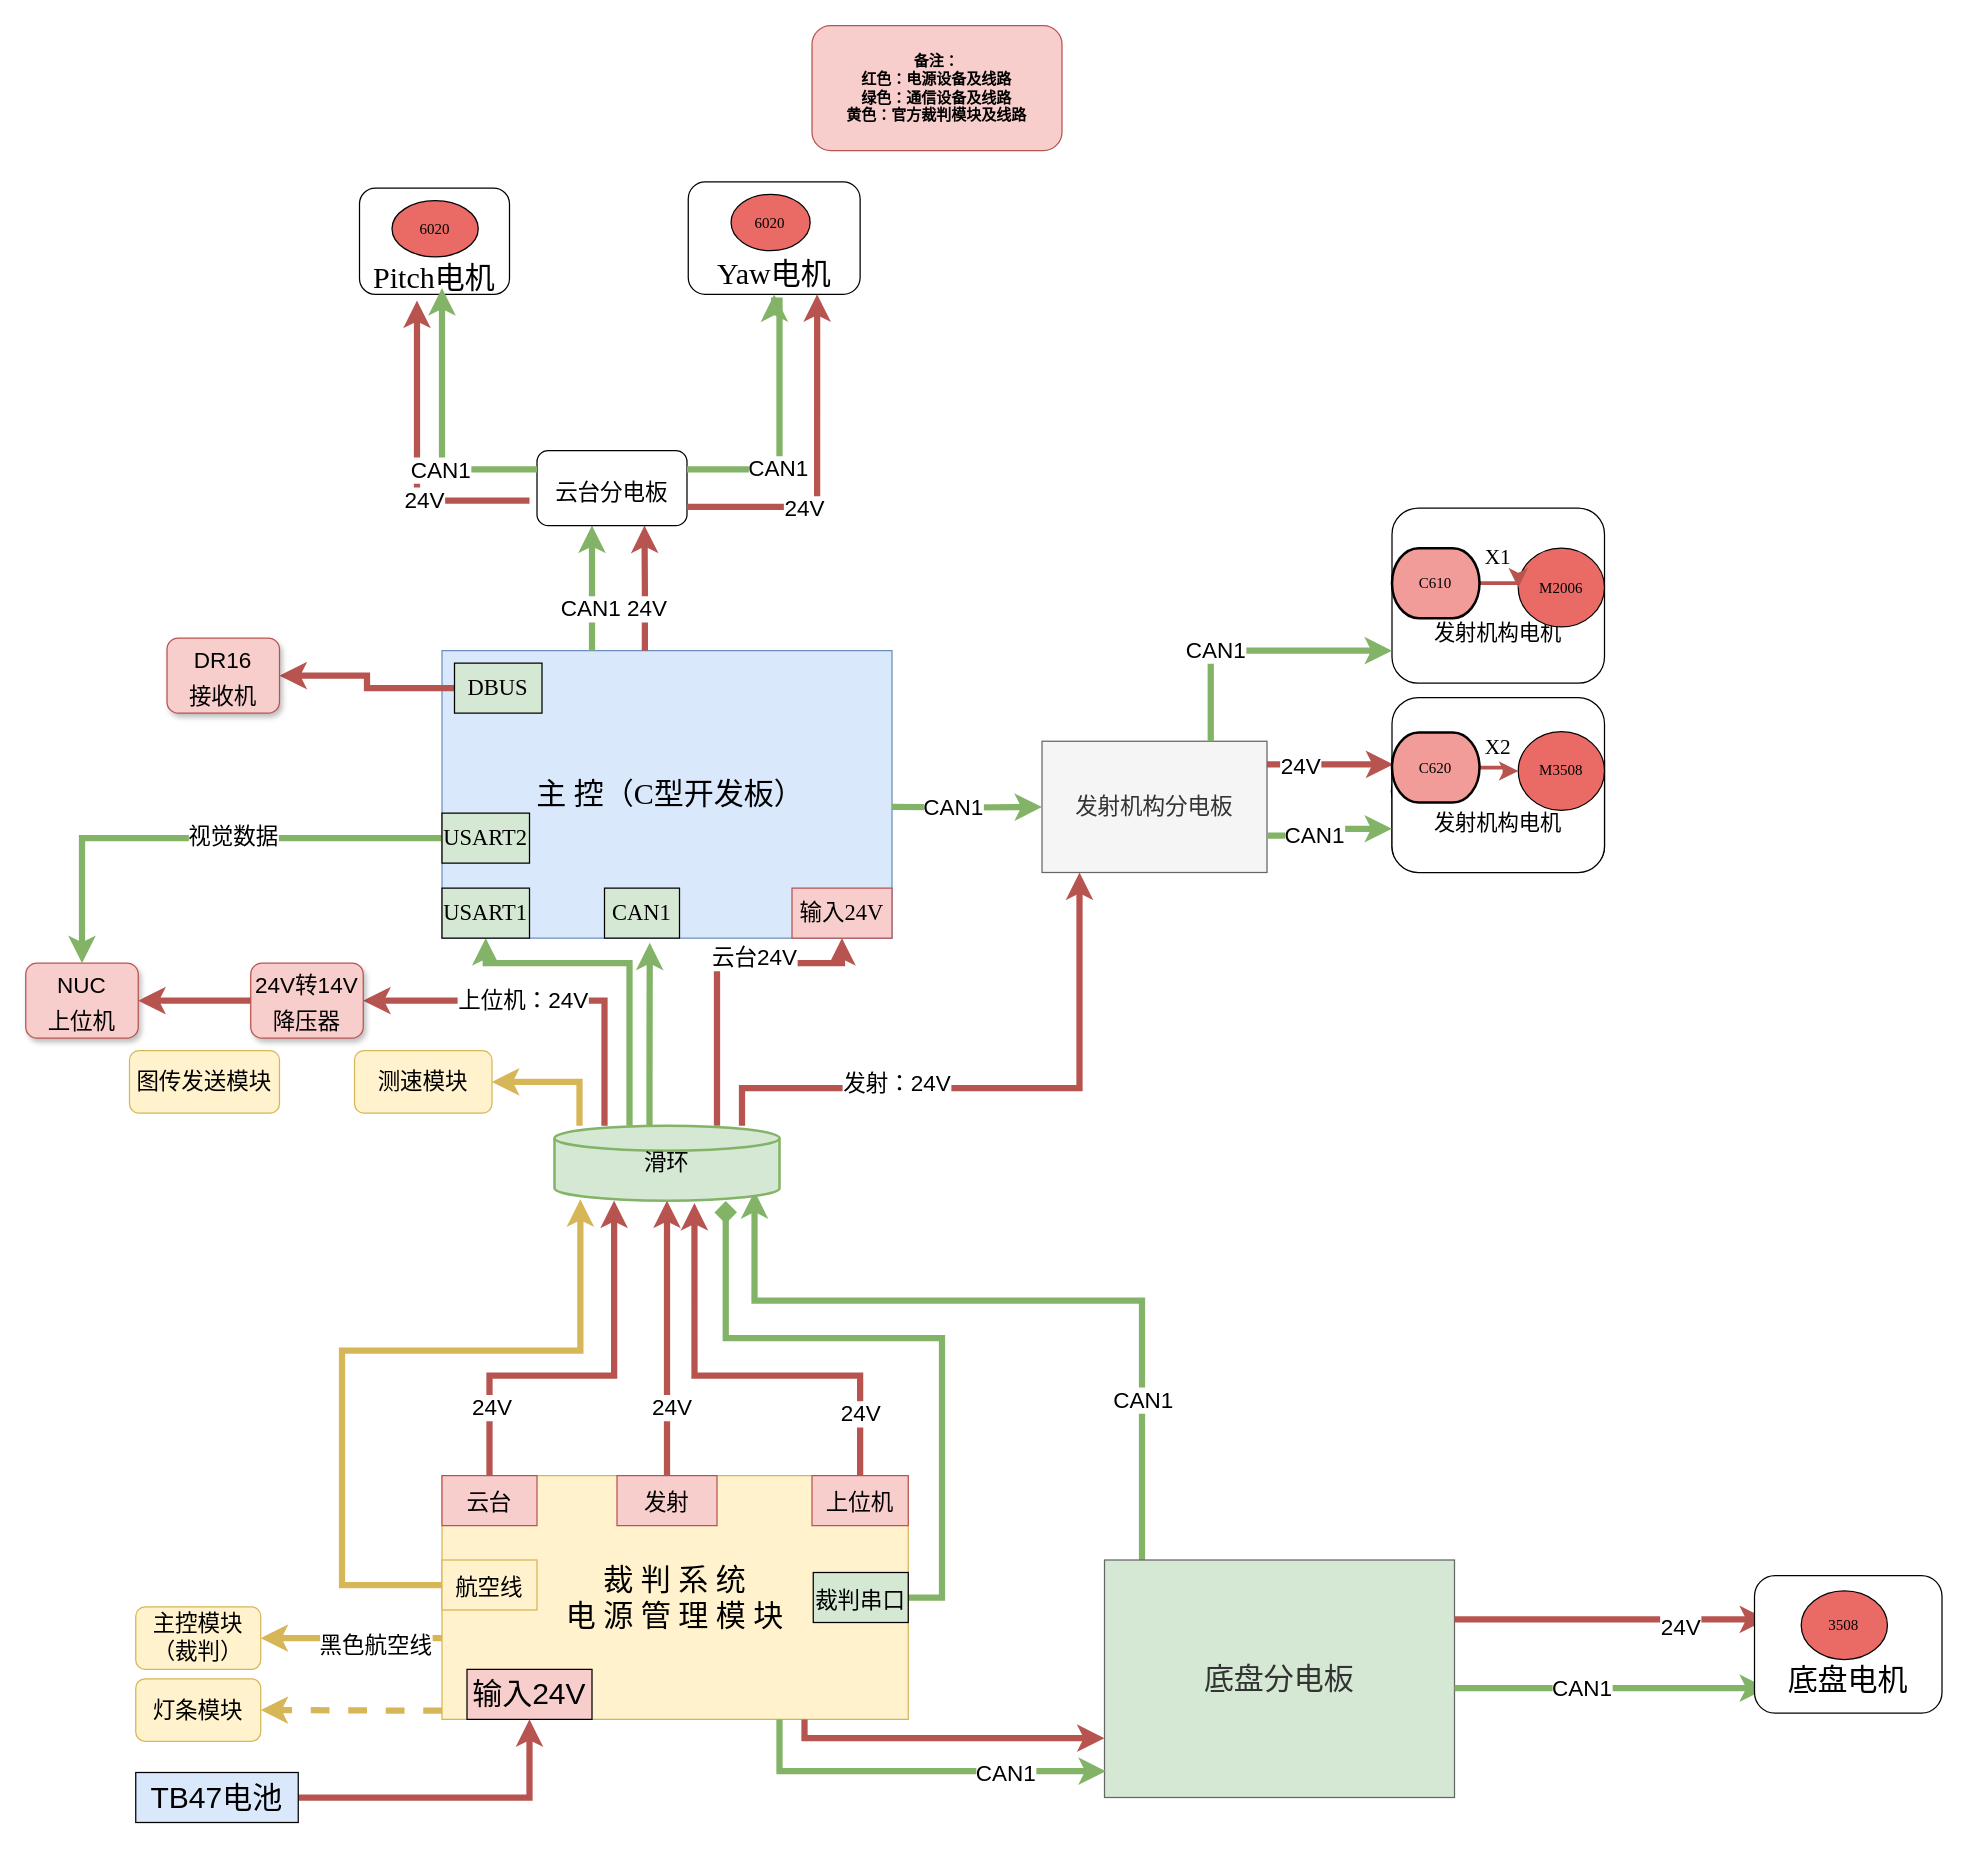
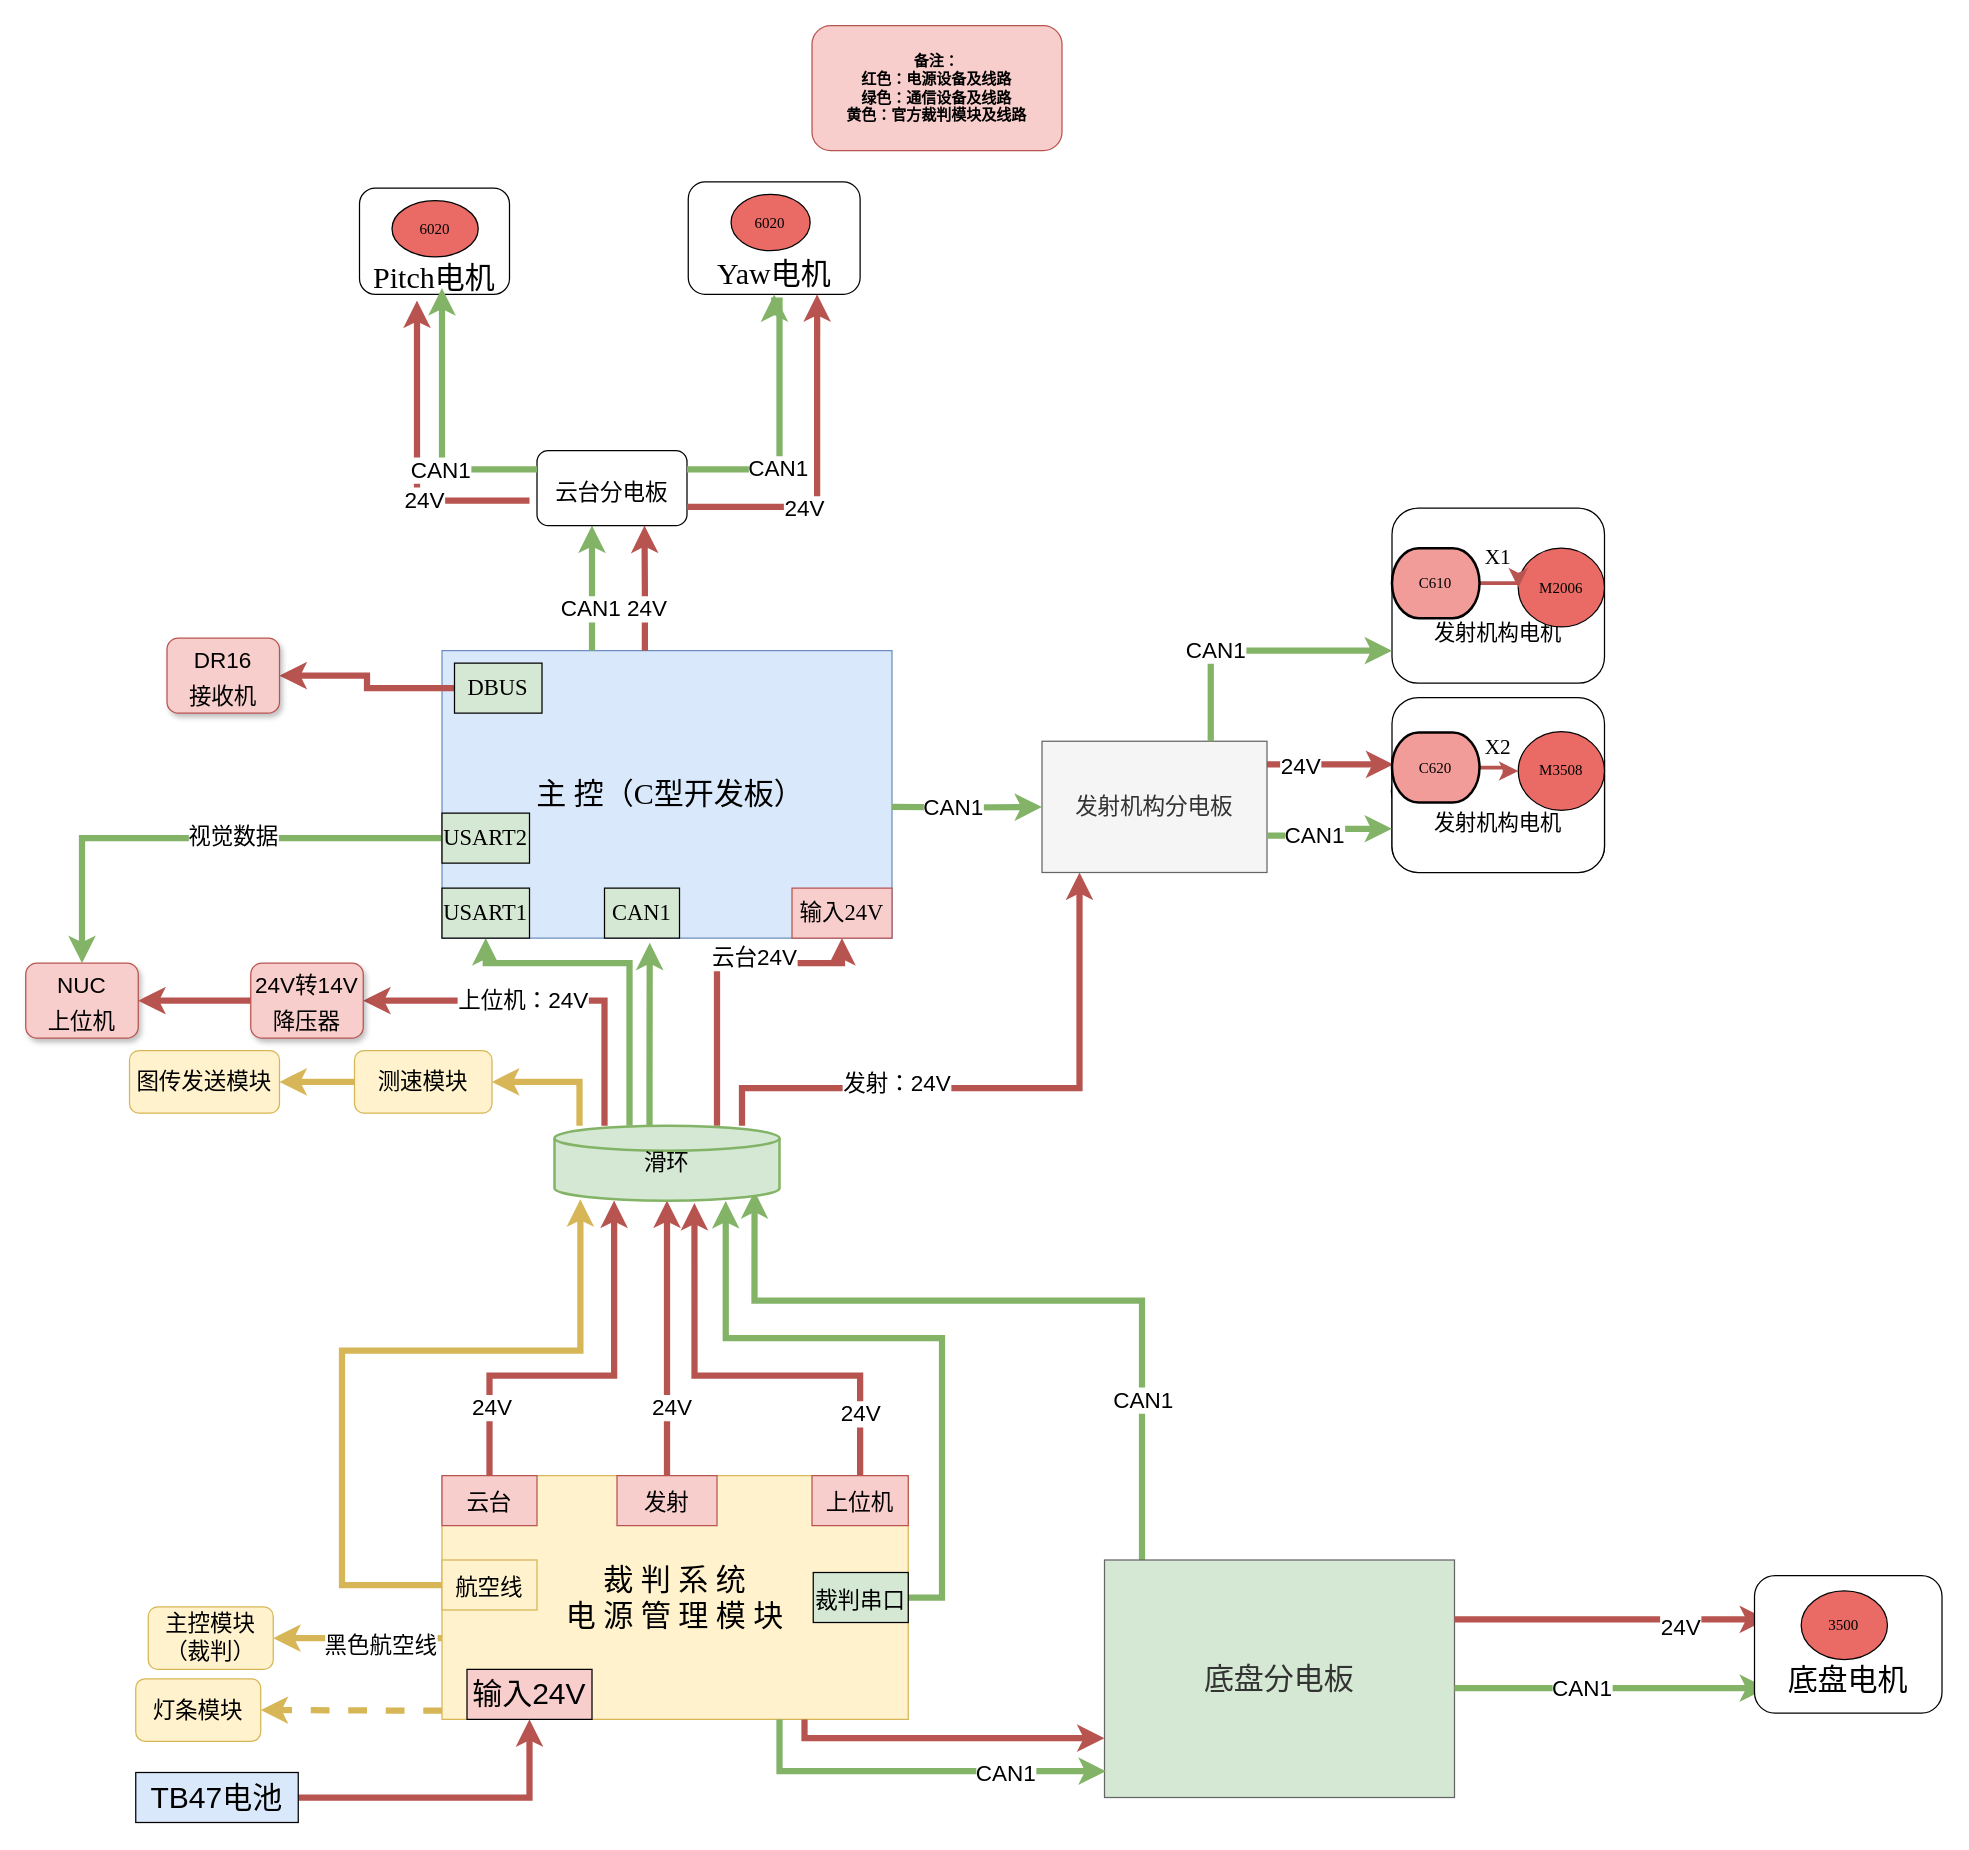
edge "测速模块" -> "图传发送模块": added
edge "裁判串口" -> "滑环": arrowhead diamond -> classic
node "3508": label "3508" -> "3500"
node "主控模块（裁判）": moved (198, 1638) -> (211, 1638)
